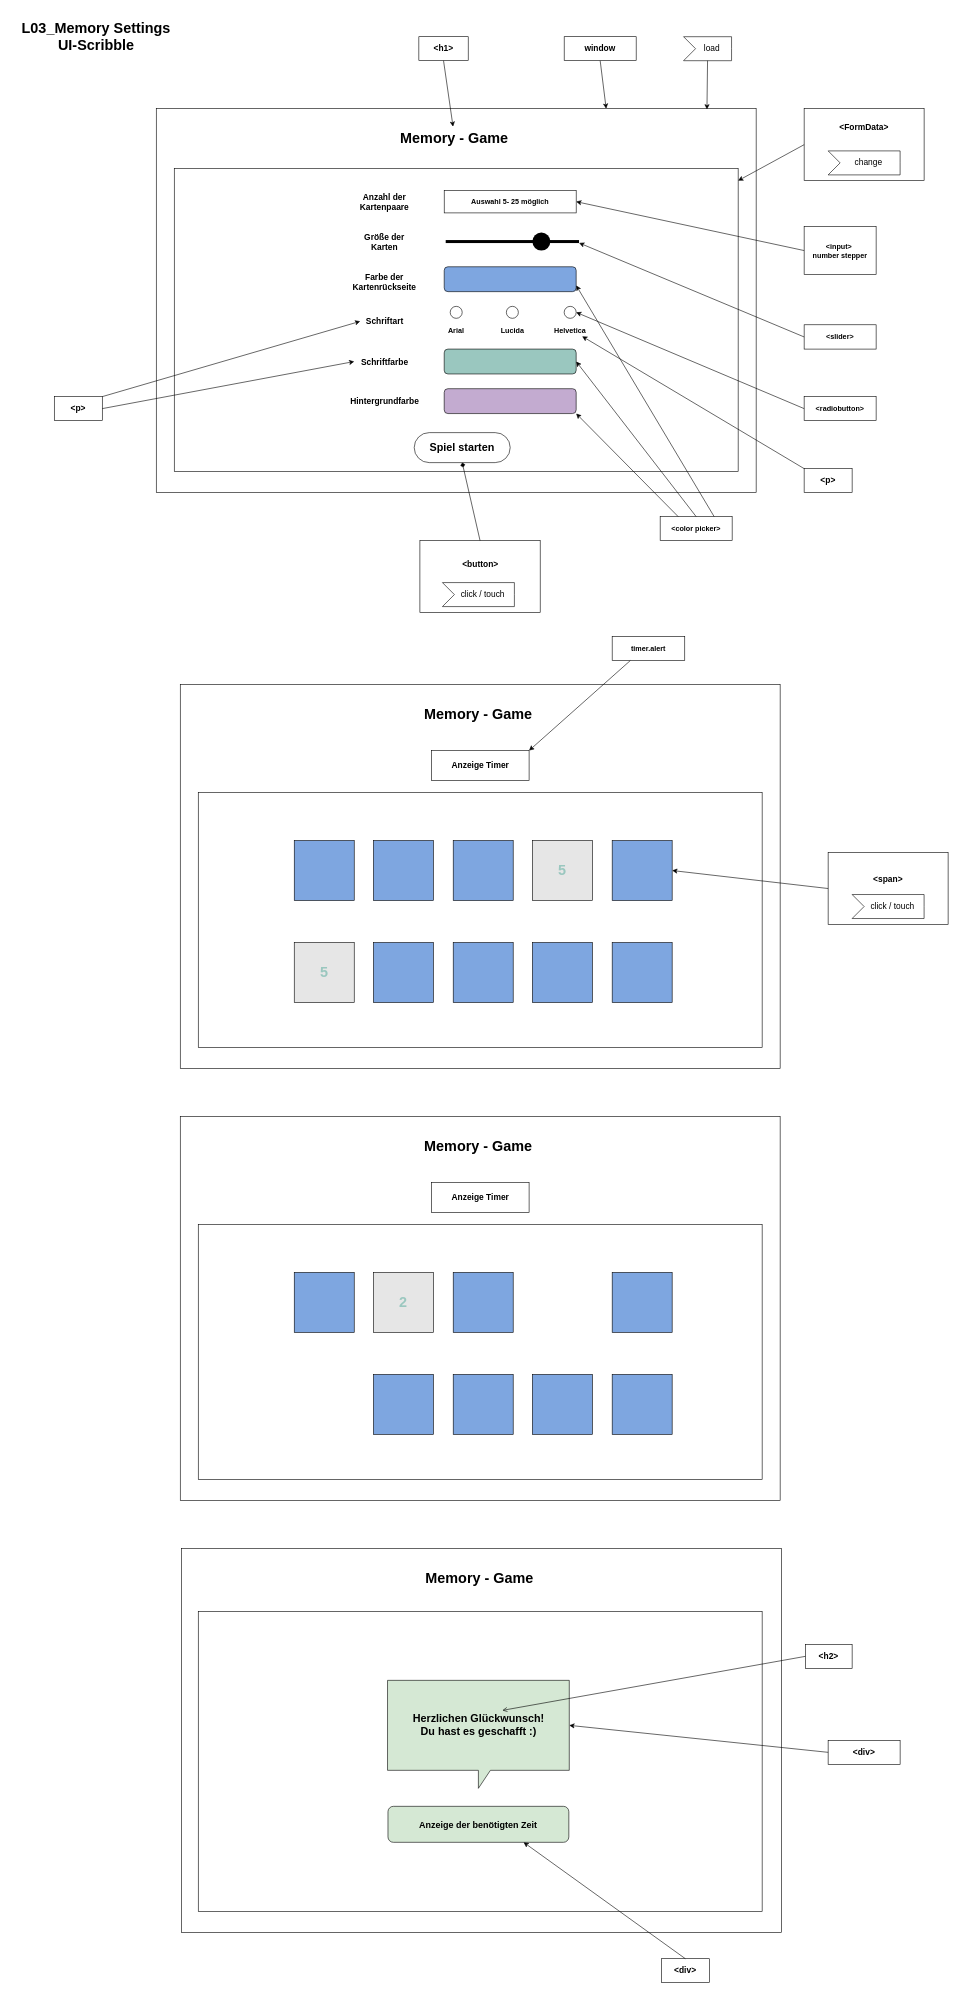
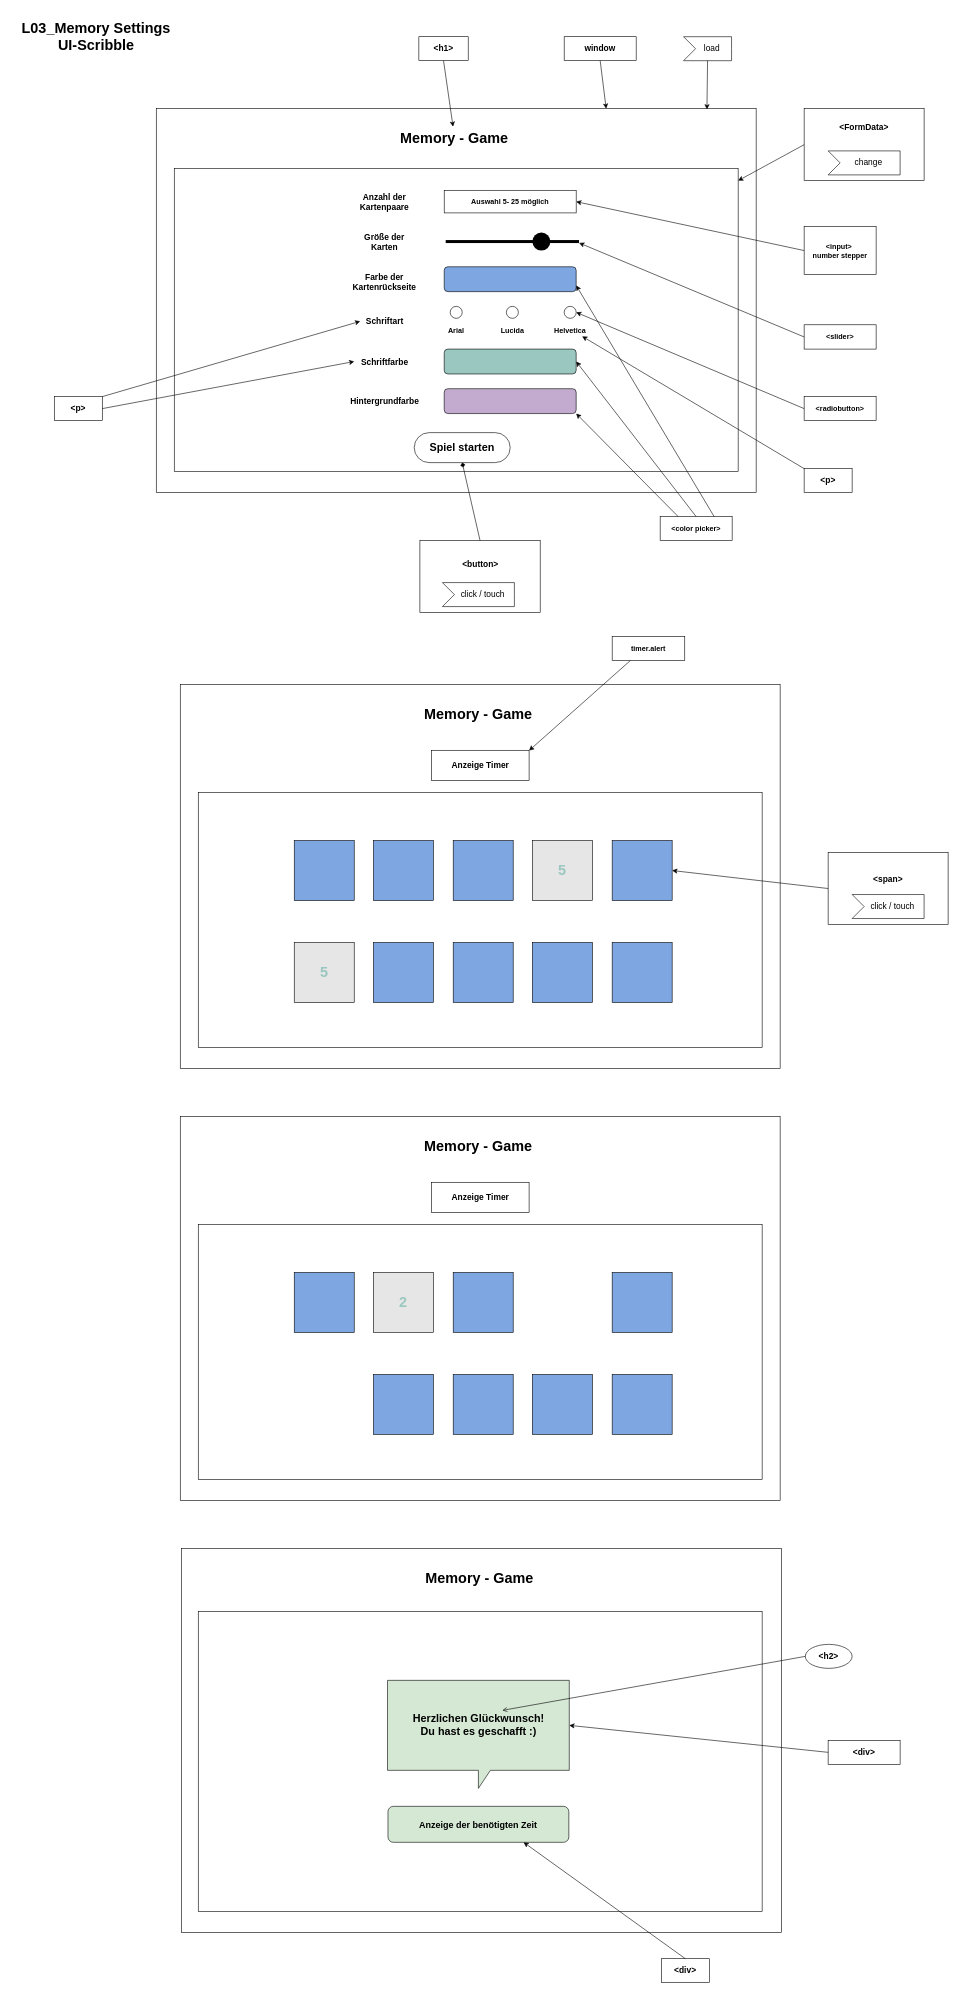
node "<h2>": shape rectangle -> ellipse
